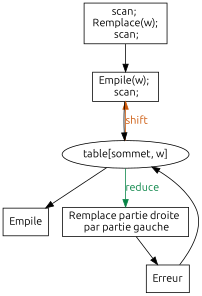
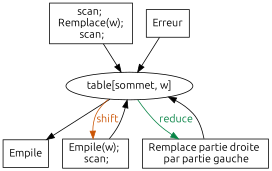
edge "scan; Remplace(w); scan;" -> "Empile(w); scan;": now "scan; Remplace(w); scan;" -> "table[sommet, w]"
edge "Remplace partie droite par partie gauche" -> "Erreur": now "Remplace partie droite par partie gauche" -> "table[sommet, w]"
